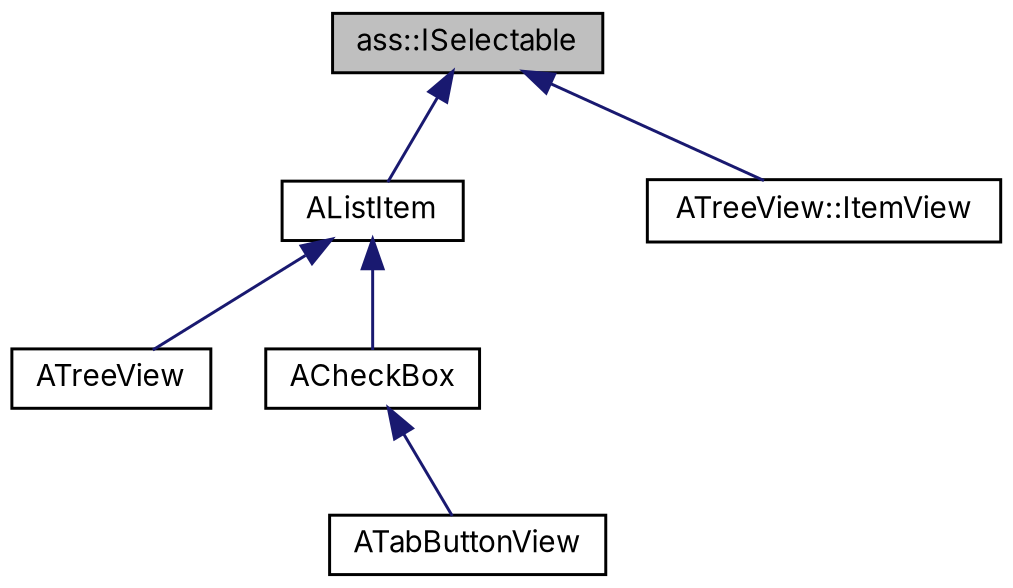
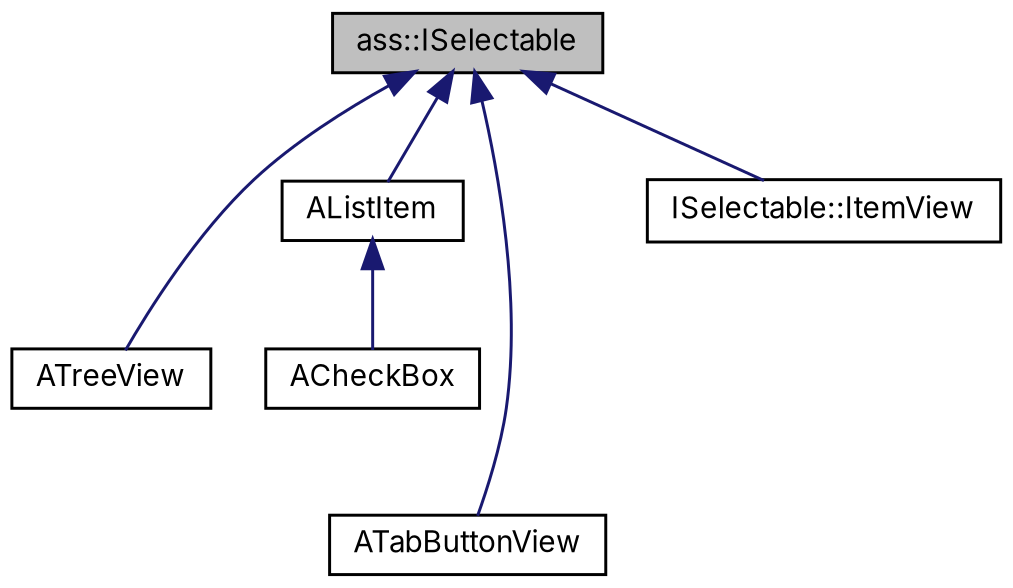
node "ATreeView::ItemView": label "ATreeView::ItemView" -> "ISelectable::ItemView"
edge "ATreeView" -> "AListItem": now "ATreeView" -> "ass::ISelectable"
edge "ATabButtonView" -> "ACheckBox": now "ATabButtonView" -> "ass::ISelectable"
